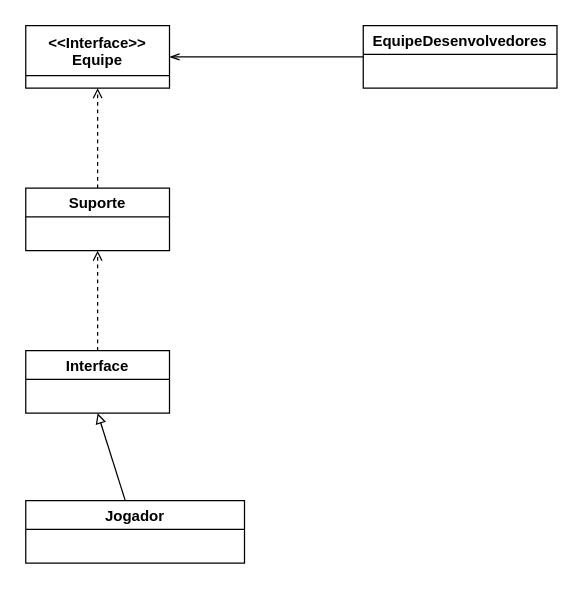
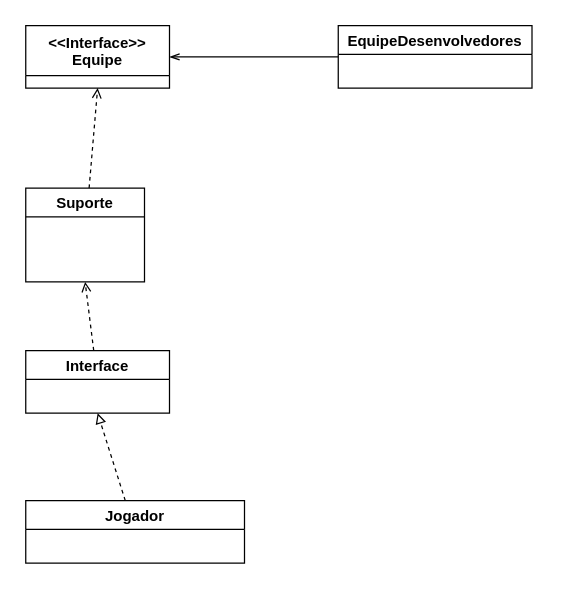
node "EquipeDesenvolvedores": moved (460, 57) -> (435, 57)
node "Suporte": size 144x63 -> 119x94
edge "Jogador" -> "Interface": style solid -> dashed
